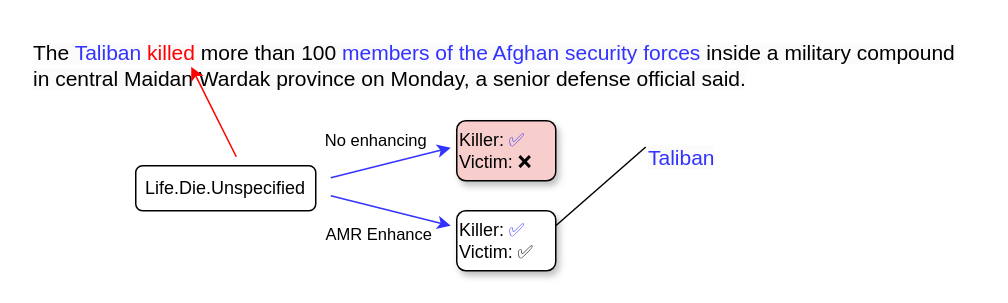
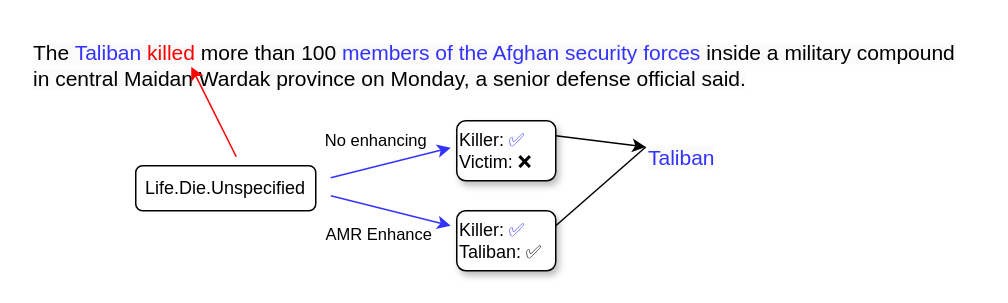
edge "Killer: ✅ Victim: ❌" -> "Taliban": added
node "Killer: ✅ Victim: ❌": fillcolor #f8cecc -> #ffffff
node "Killer: ✅ Victim: ✅": label "Killer: ✅ Victim: ✅" -> "Killer: ✅ Taliban: ✅"
